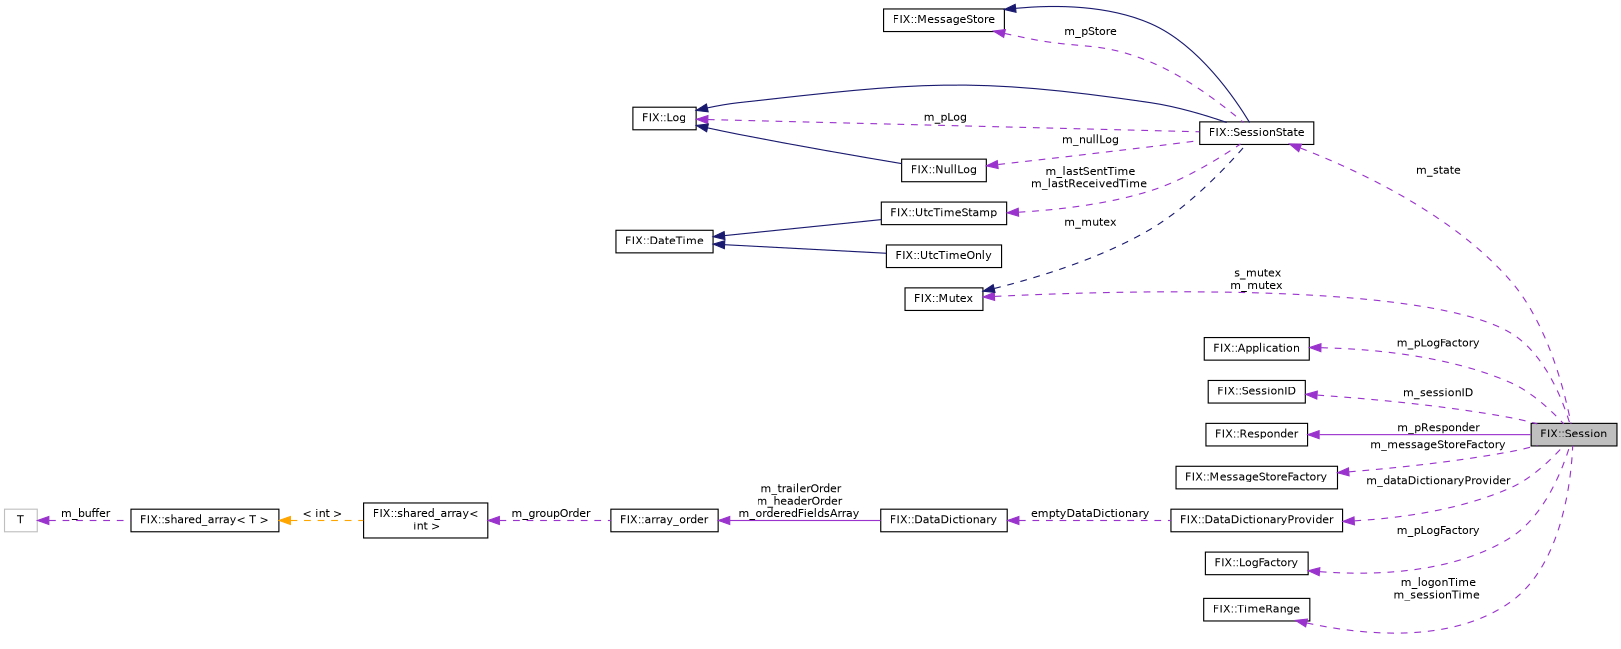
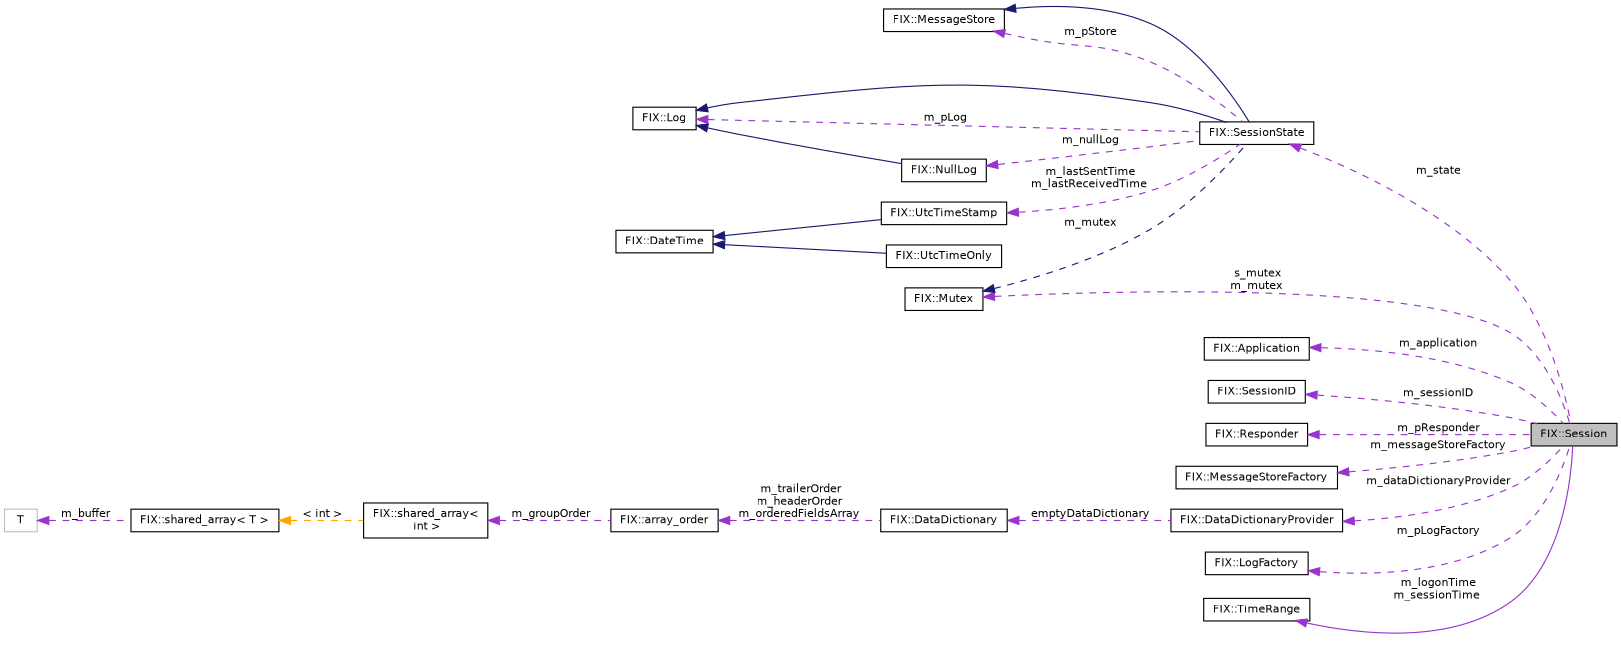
edge "FIX::Session" -> "FIX::Application": label " m_pLogFactory" -> " m_application"
edge "FIX::Session" -> "FIX::Responder": style solid -> dashed
edge "FIX::DataDictionary" -> "FIX::array_order": style solid -> dashed
edge "FIX::Session" -> "FIX::TimeRange": style dashed -> solid
